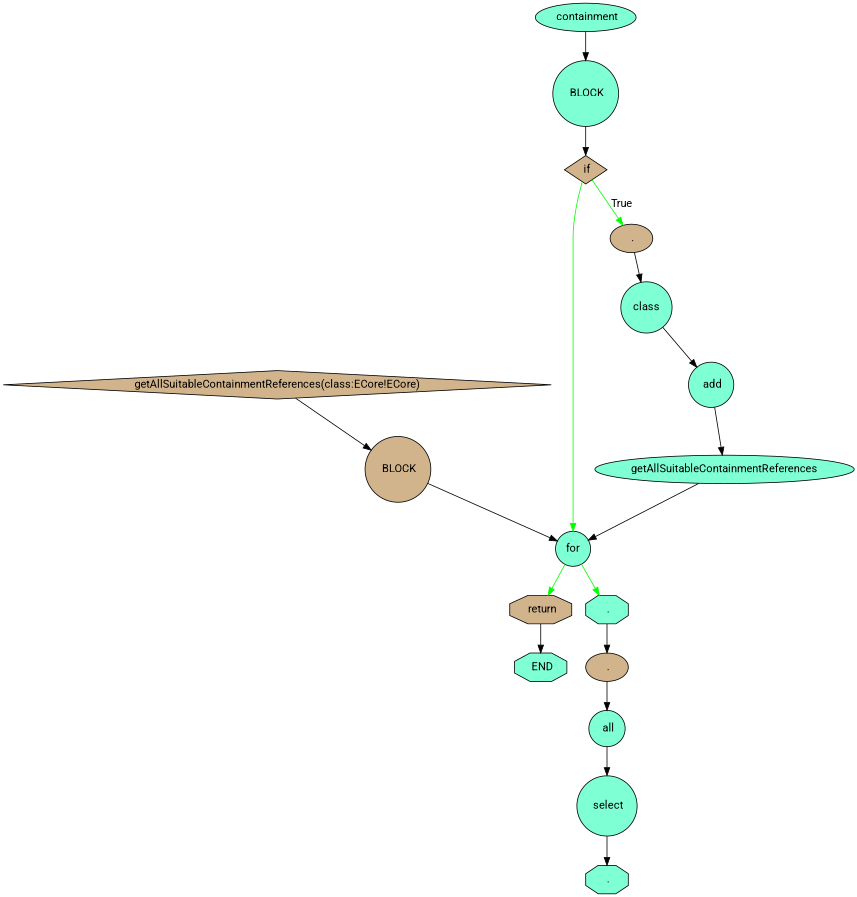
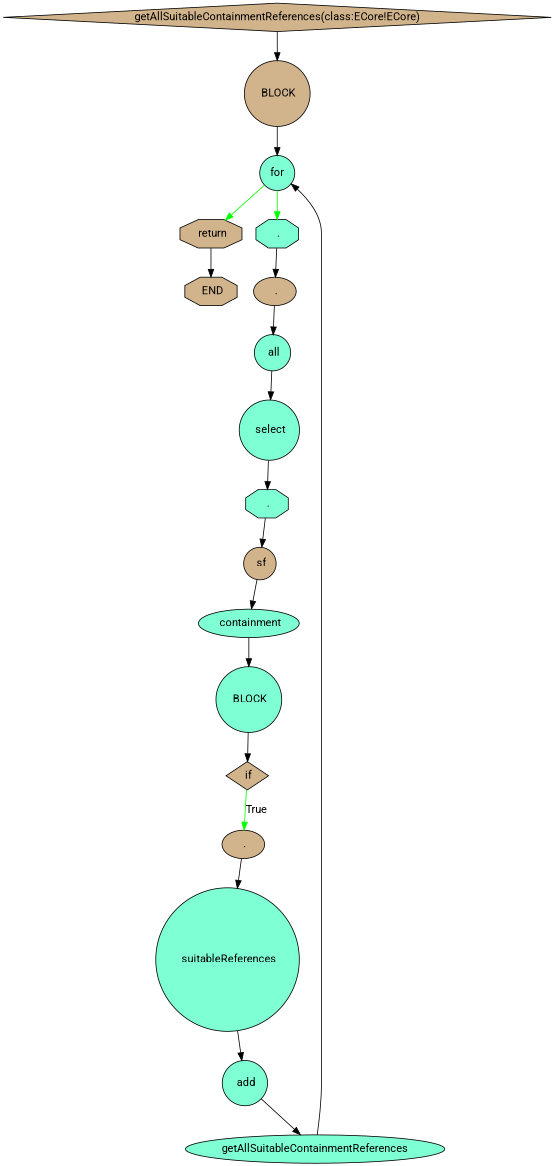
node "class": label "class" -> "suitableReferences"
edge "if" -> "for": removed
node "sf": added
node "END": fillcolor aquamarine -> tan
